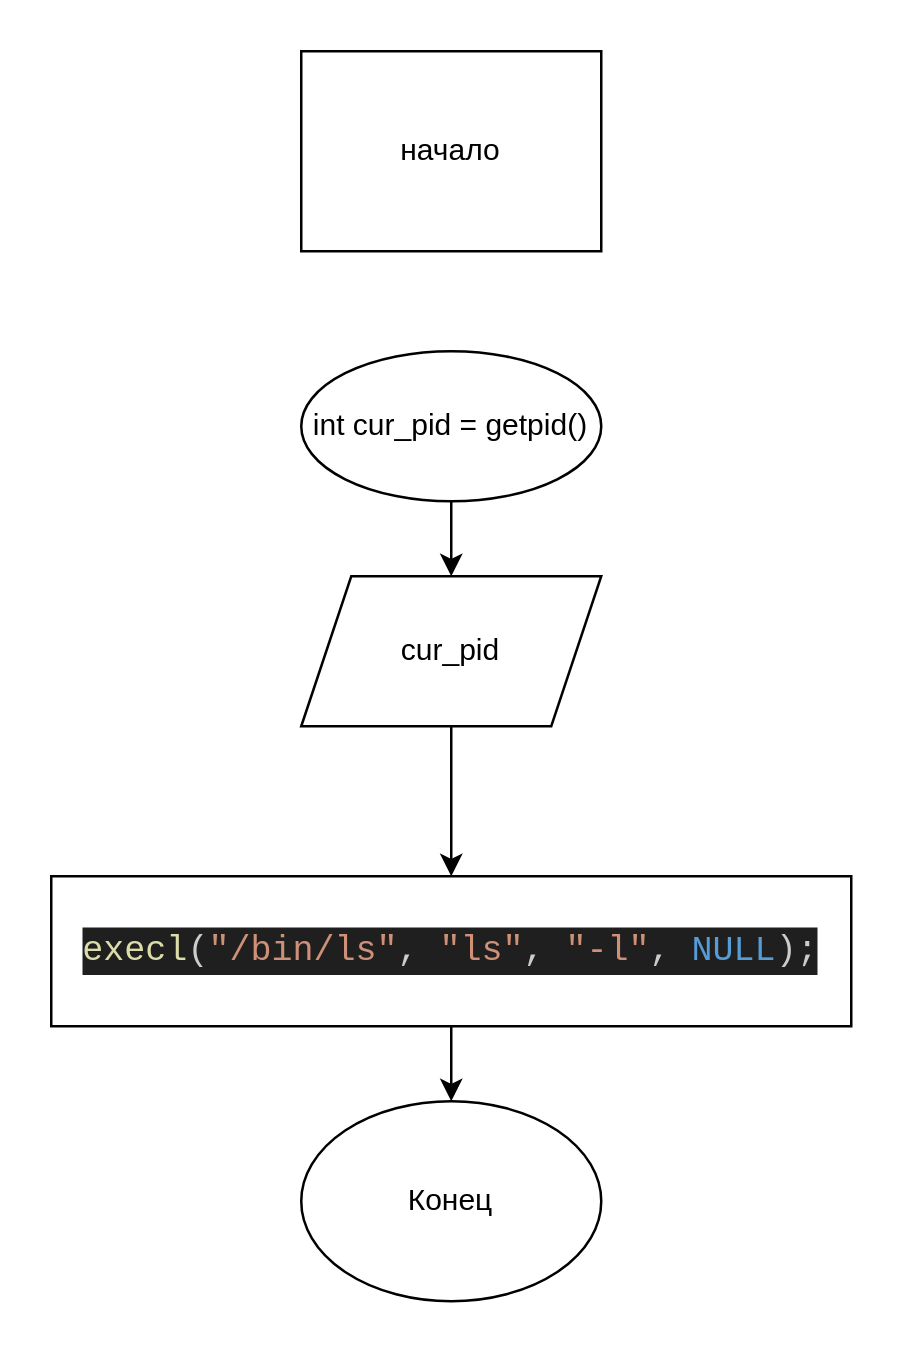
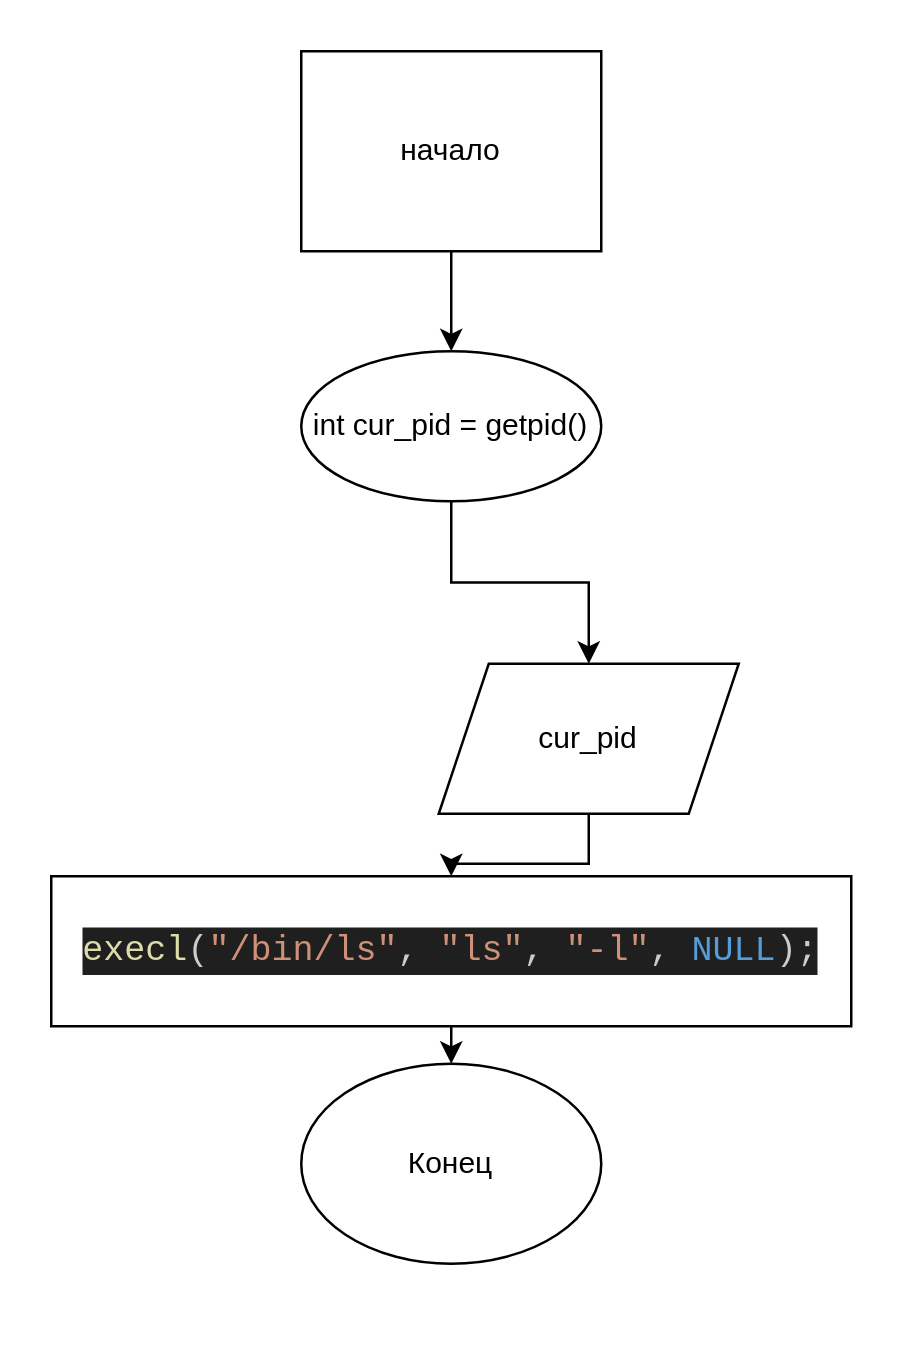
edge "начало" -> "int cur_pid = getpid()": added
node "cur_pid": moved (451, 651) -> (589, 739)
node "Конец": moved (451, 1201) -> (451, 1164)
